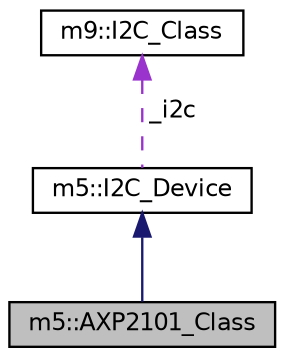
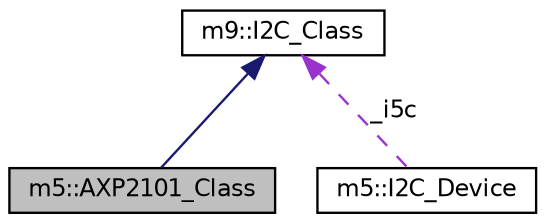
edge "m5::I2C_Device" -> "m9::I2C_Class": label " _i2c" -> " _i5c"
edge "m5::AXP2101_Class" -> "m5::I2C_Device": now "m5::AXP2101_Class" -> "m9::I2C_Class"
